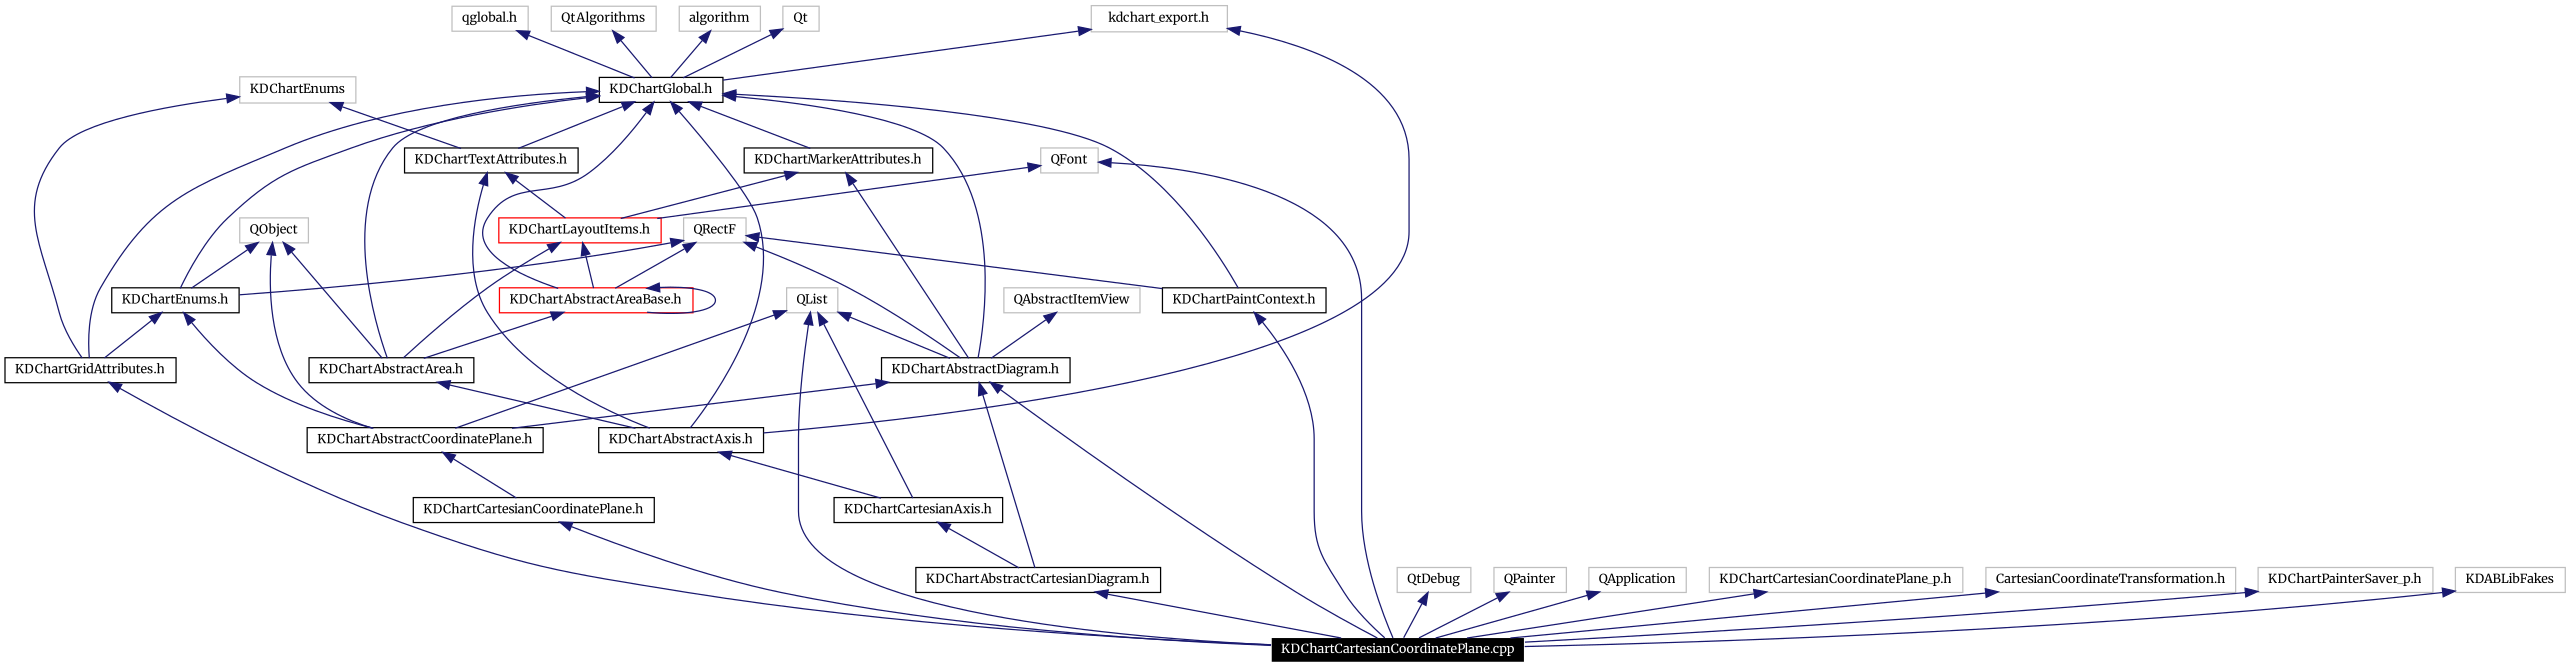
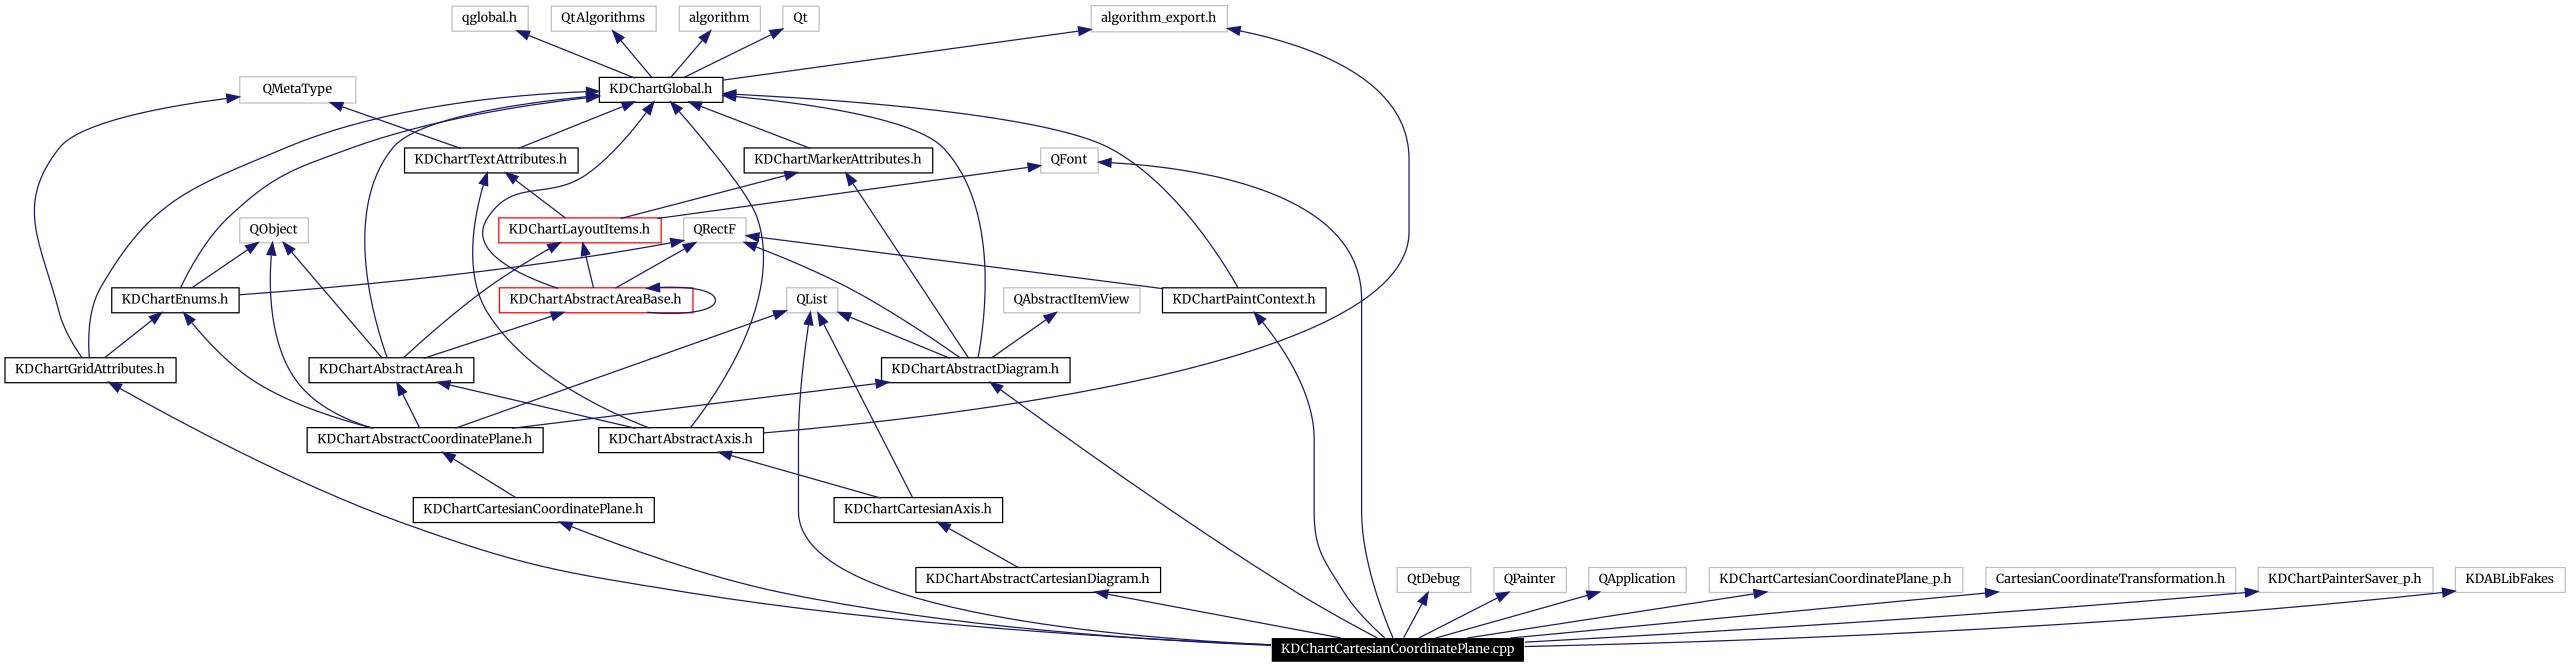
node "kdchart_export.h": label "kdchart_export.h" -> "algorithm_export.h"
node "KDChartEnums": label "KDChartEnums" -> "QMetaType"
edge "KDChartAbstractCoordinatePlane.h" -> "KDChartAbstractArea.h": added
edge "KDChartAbstractCartesianDiagram.h" -> "KDChartAbstractDiagram.h": removed
